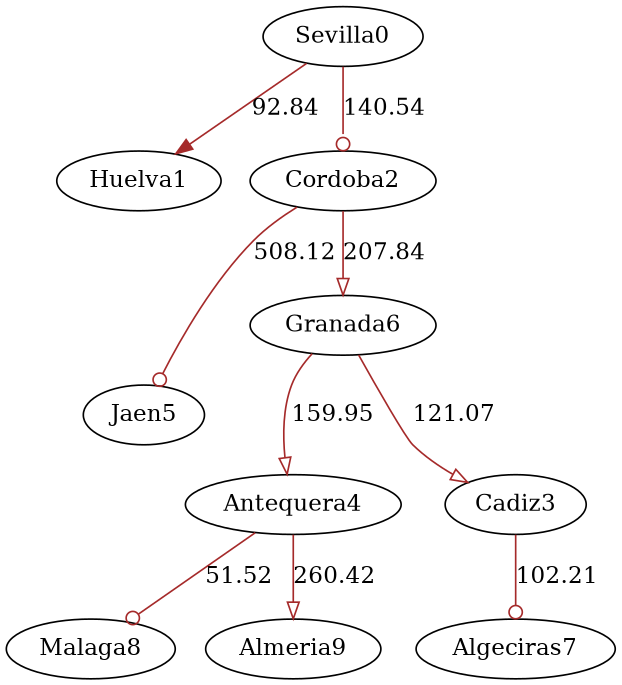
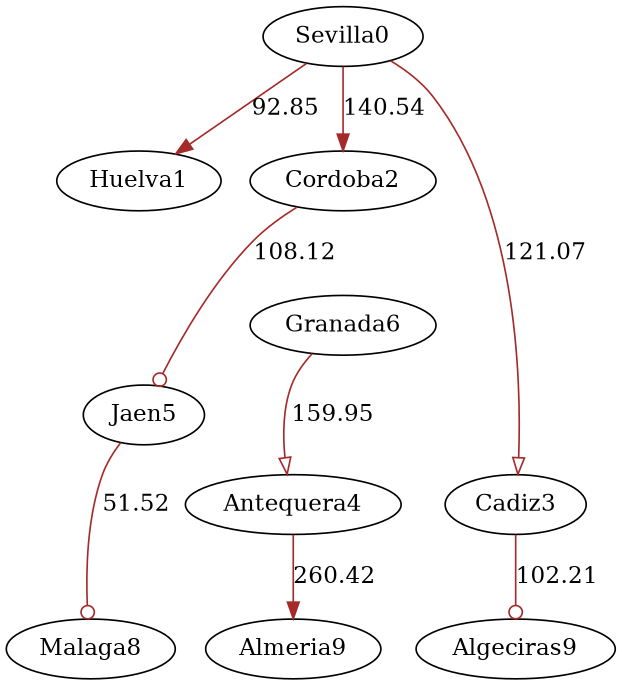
edge "Sevilla0" -> "Cordoba2": arrowhead odot -> normal
edge "Sevilla0" -> "Huelva1": label "92.84" -> "92.85"
edge "Cordoba2" -> "Granada6": removed, label "207.84"
edge "Cordoba2" -> "Jaen5": label "508.12" -> "108.12"
edge "Granada6" -> "Cadiz3": now "Sevilla0" -> "Cadiz3"
edge "Antequera4" -> "Almeria9": arrowhead onormal -> normal
edge "Antequera4" -> "Malaga8": now "Jaen5" -> "Malaga8"
node "Algeciras7": label "Algeciras7" -> "Algeciras9"
